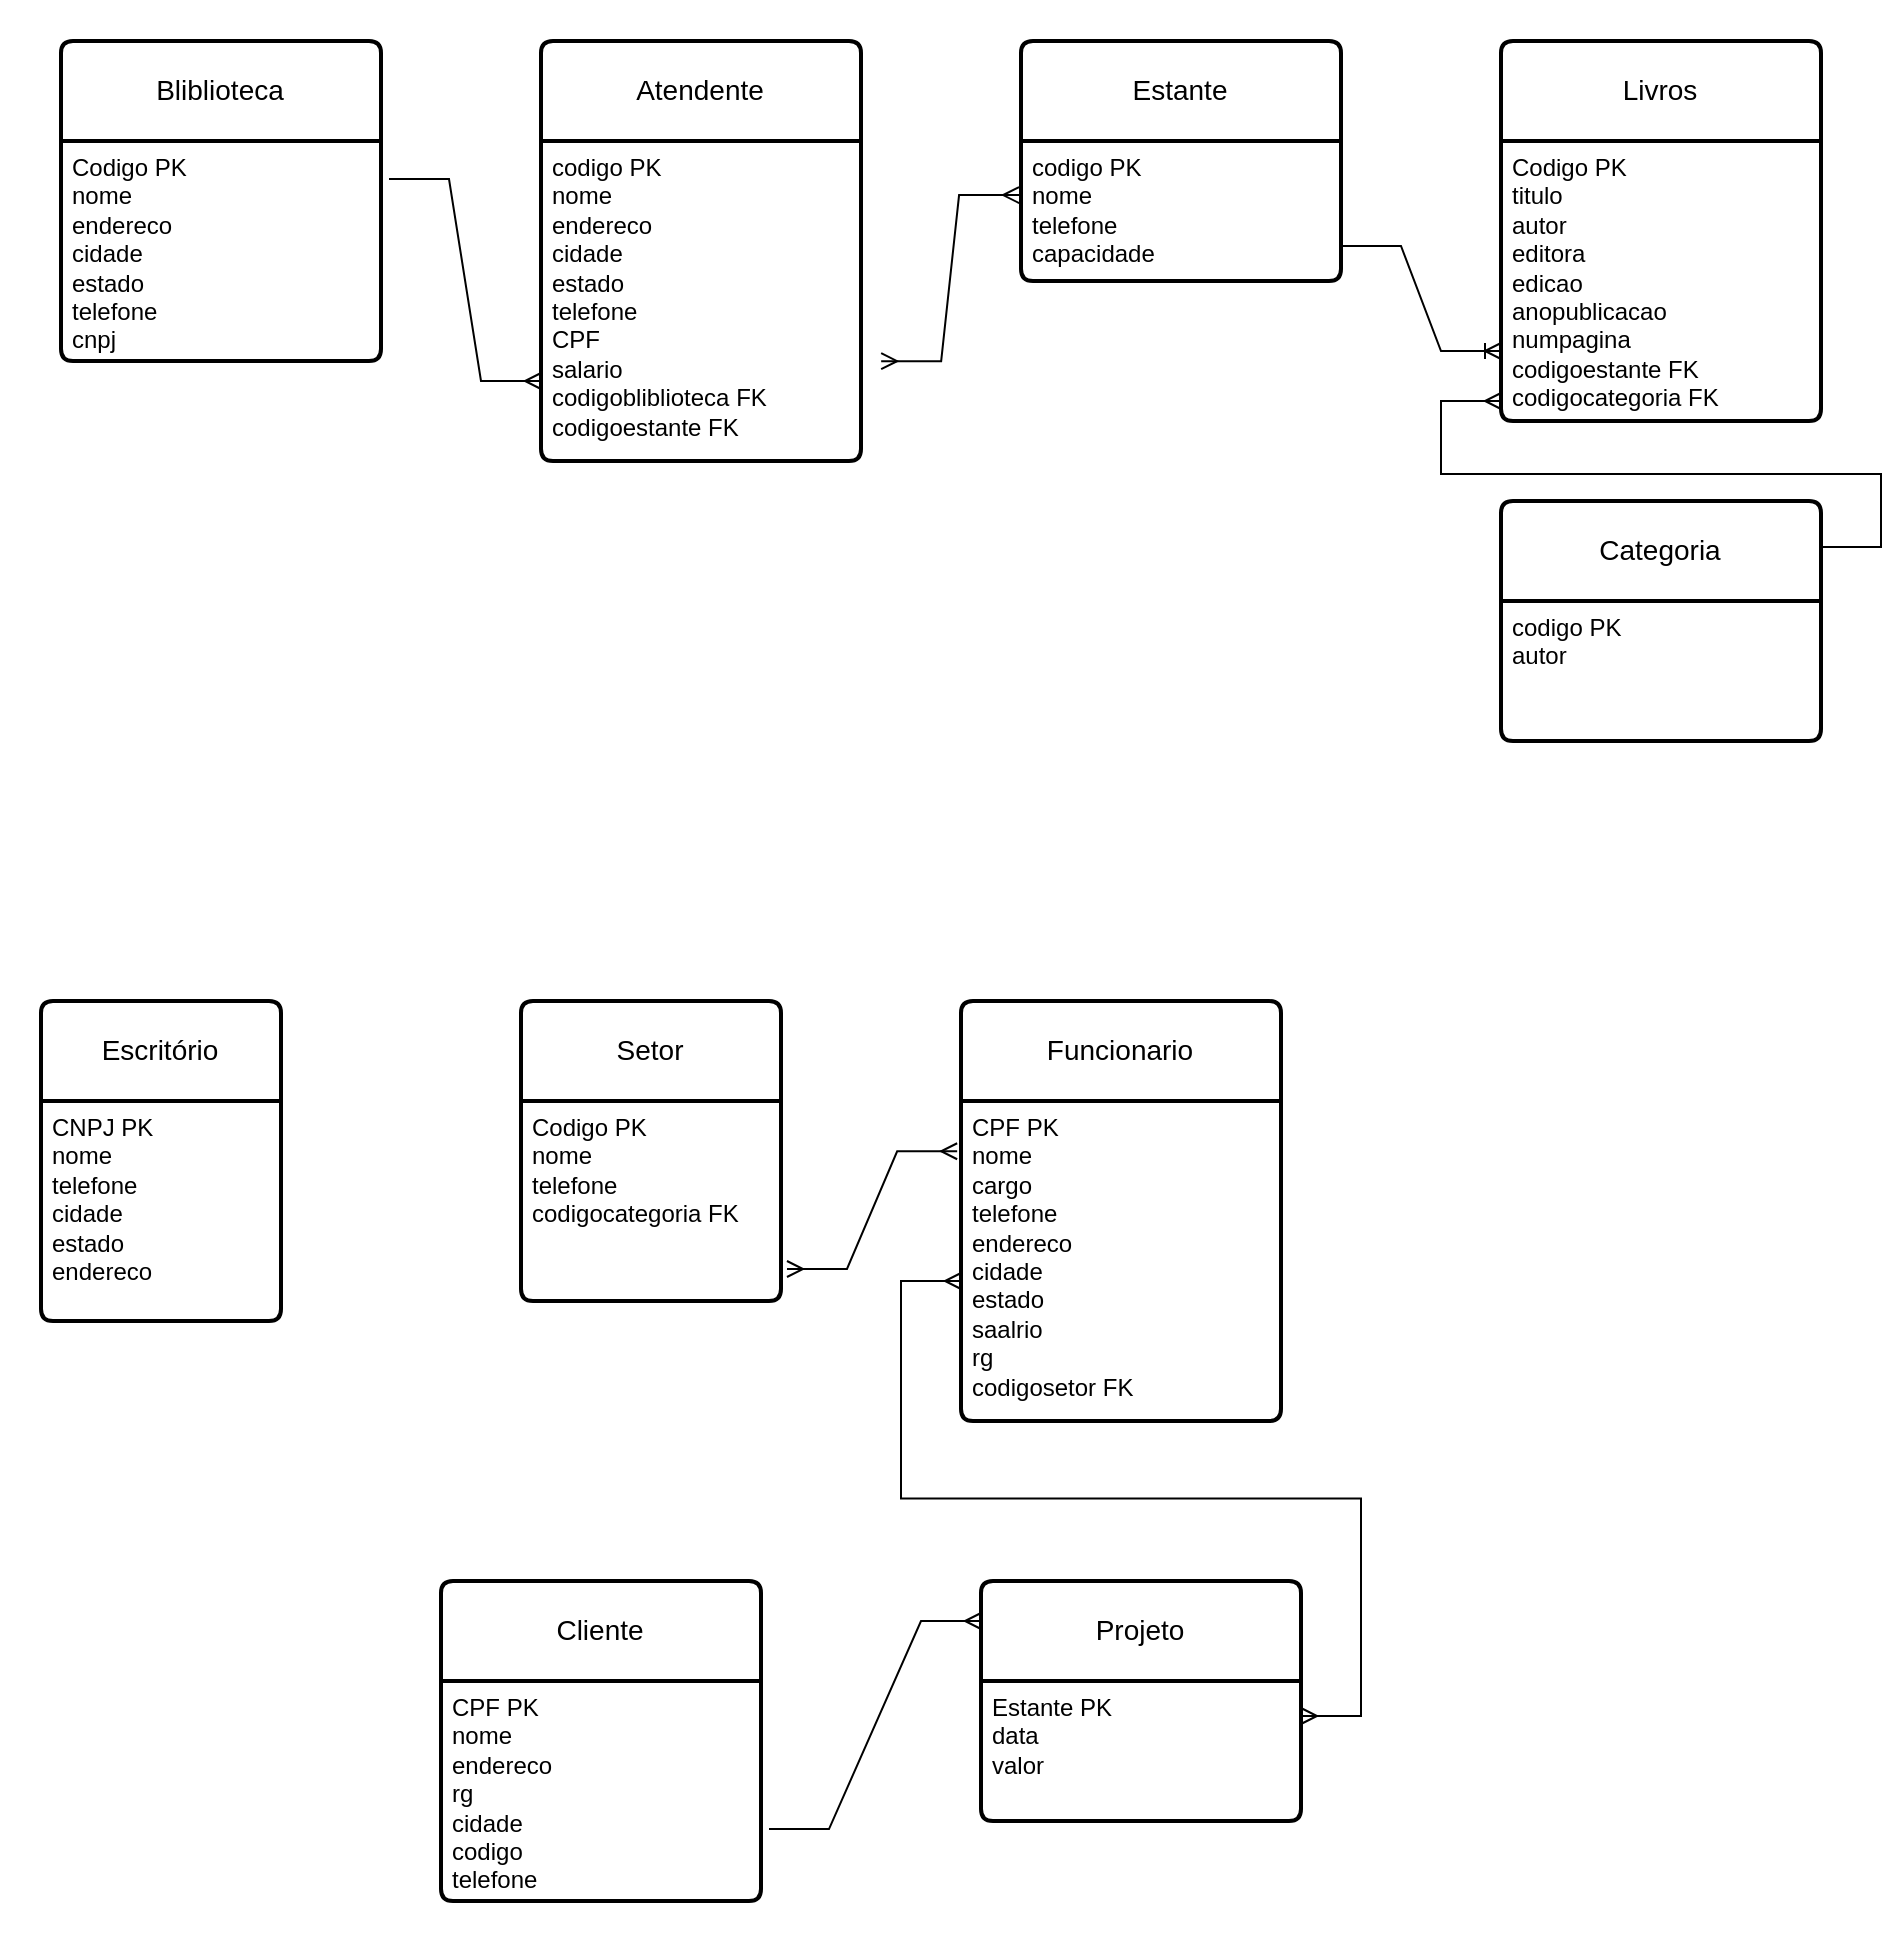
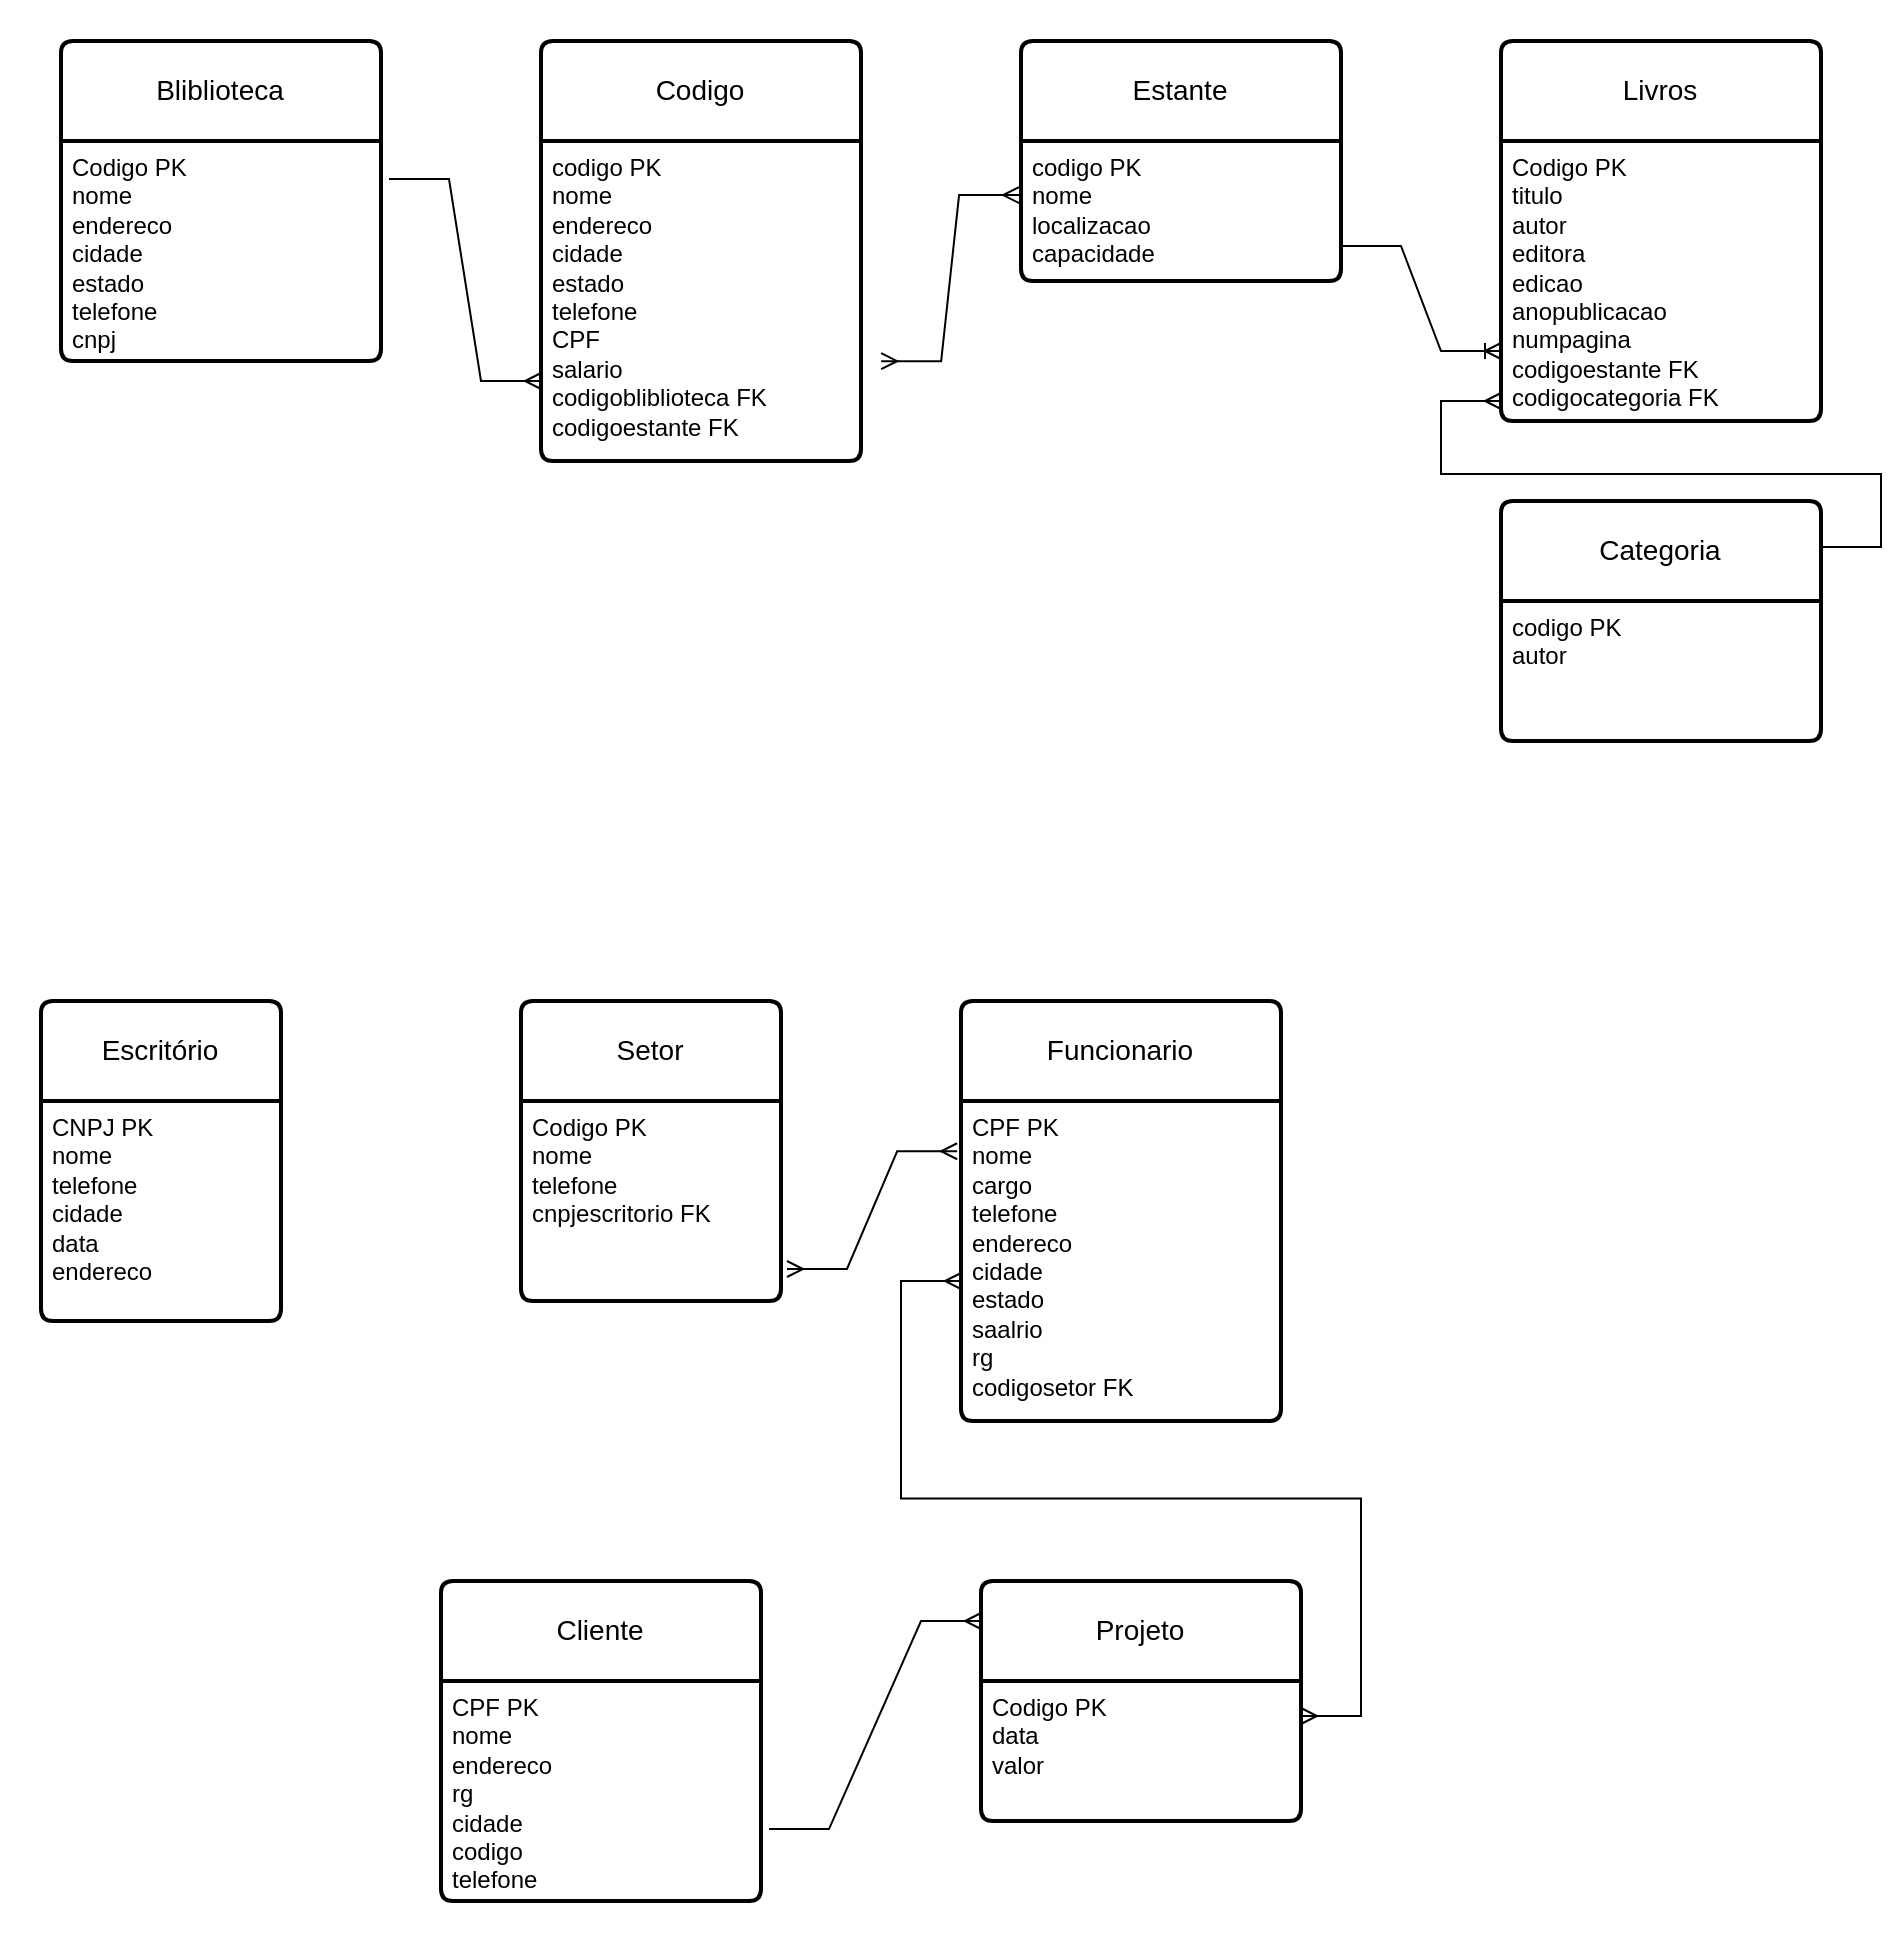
node "Atendente": label "Atendente" -> "Codigo"
node "codigo PK nome telefone capacidade": label "codigo PK nome telefone capacidade" -> "codigo PK nome localizacao capacidade"
node "Codigo PK nome telefone codigocategoria FK": label "Codigo PK nome telefone codigocategoria FK" -> "Codigo PK nome telefone cnpjescritorio FK"
node "CNPJ PK nome telefone cidade estado endereco": label "CNPJ PK nome telefone cidade estado endereco" -> "CNPJ PK nome telefone cidade data endereco"
node "Estante PK data valor": label "Estante PK data valor" -> "Codigo PK data valor"
